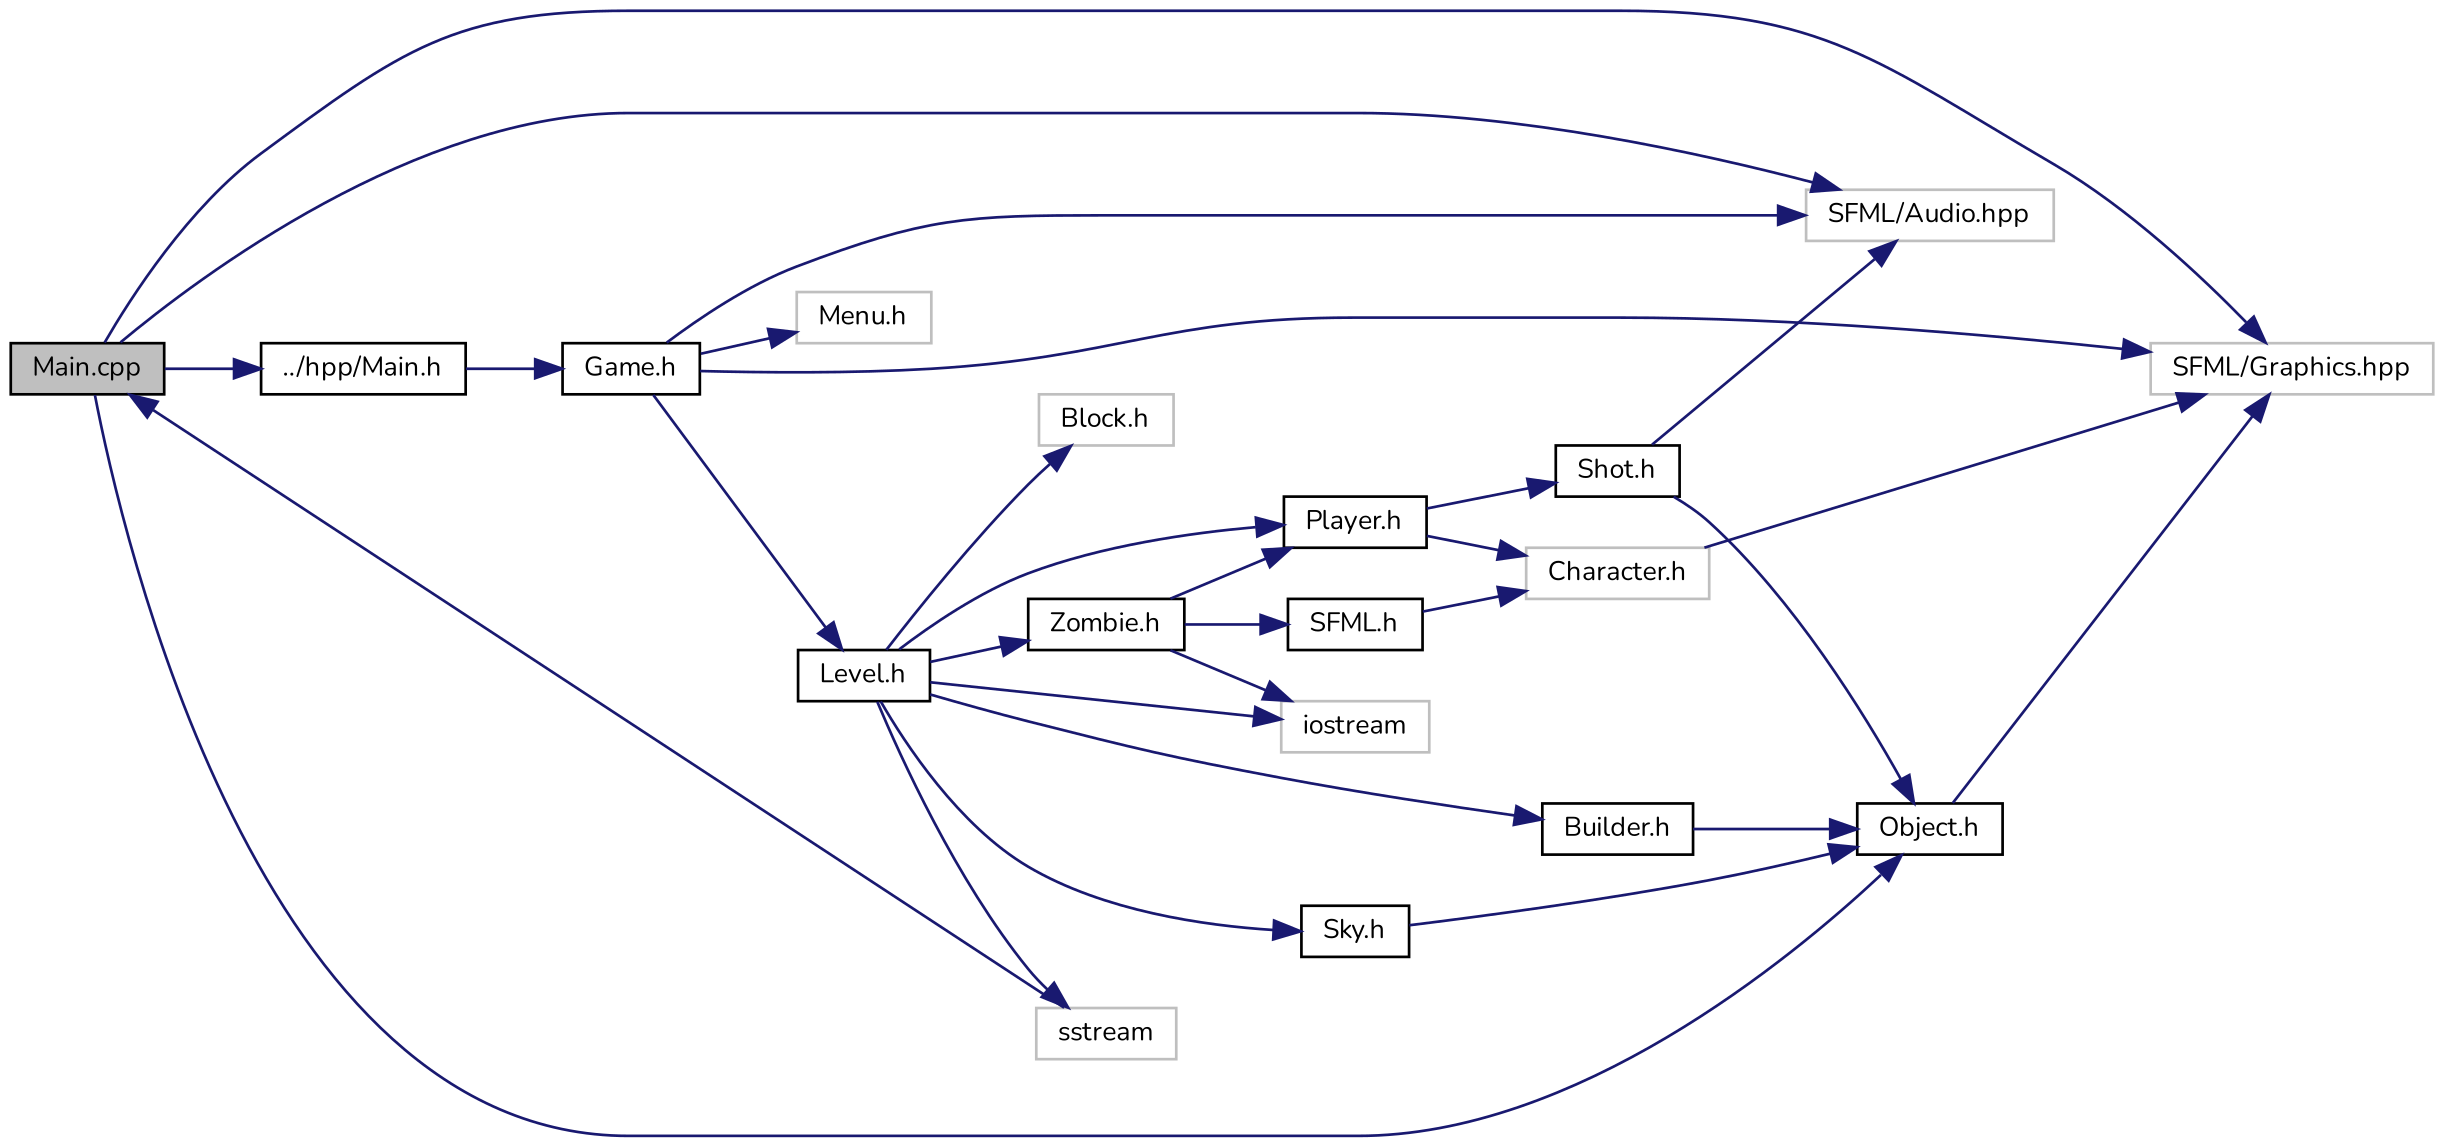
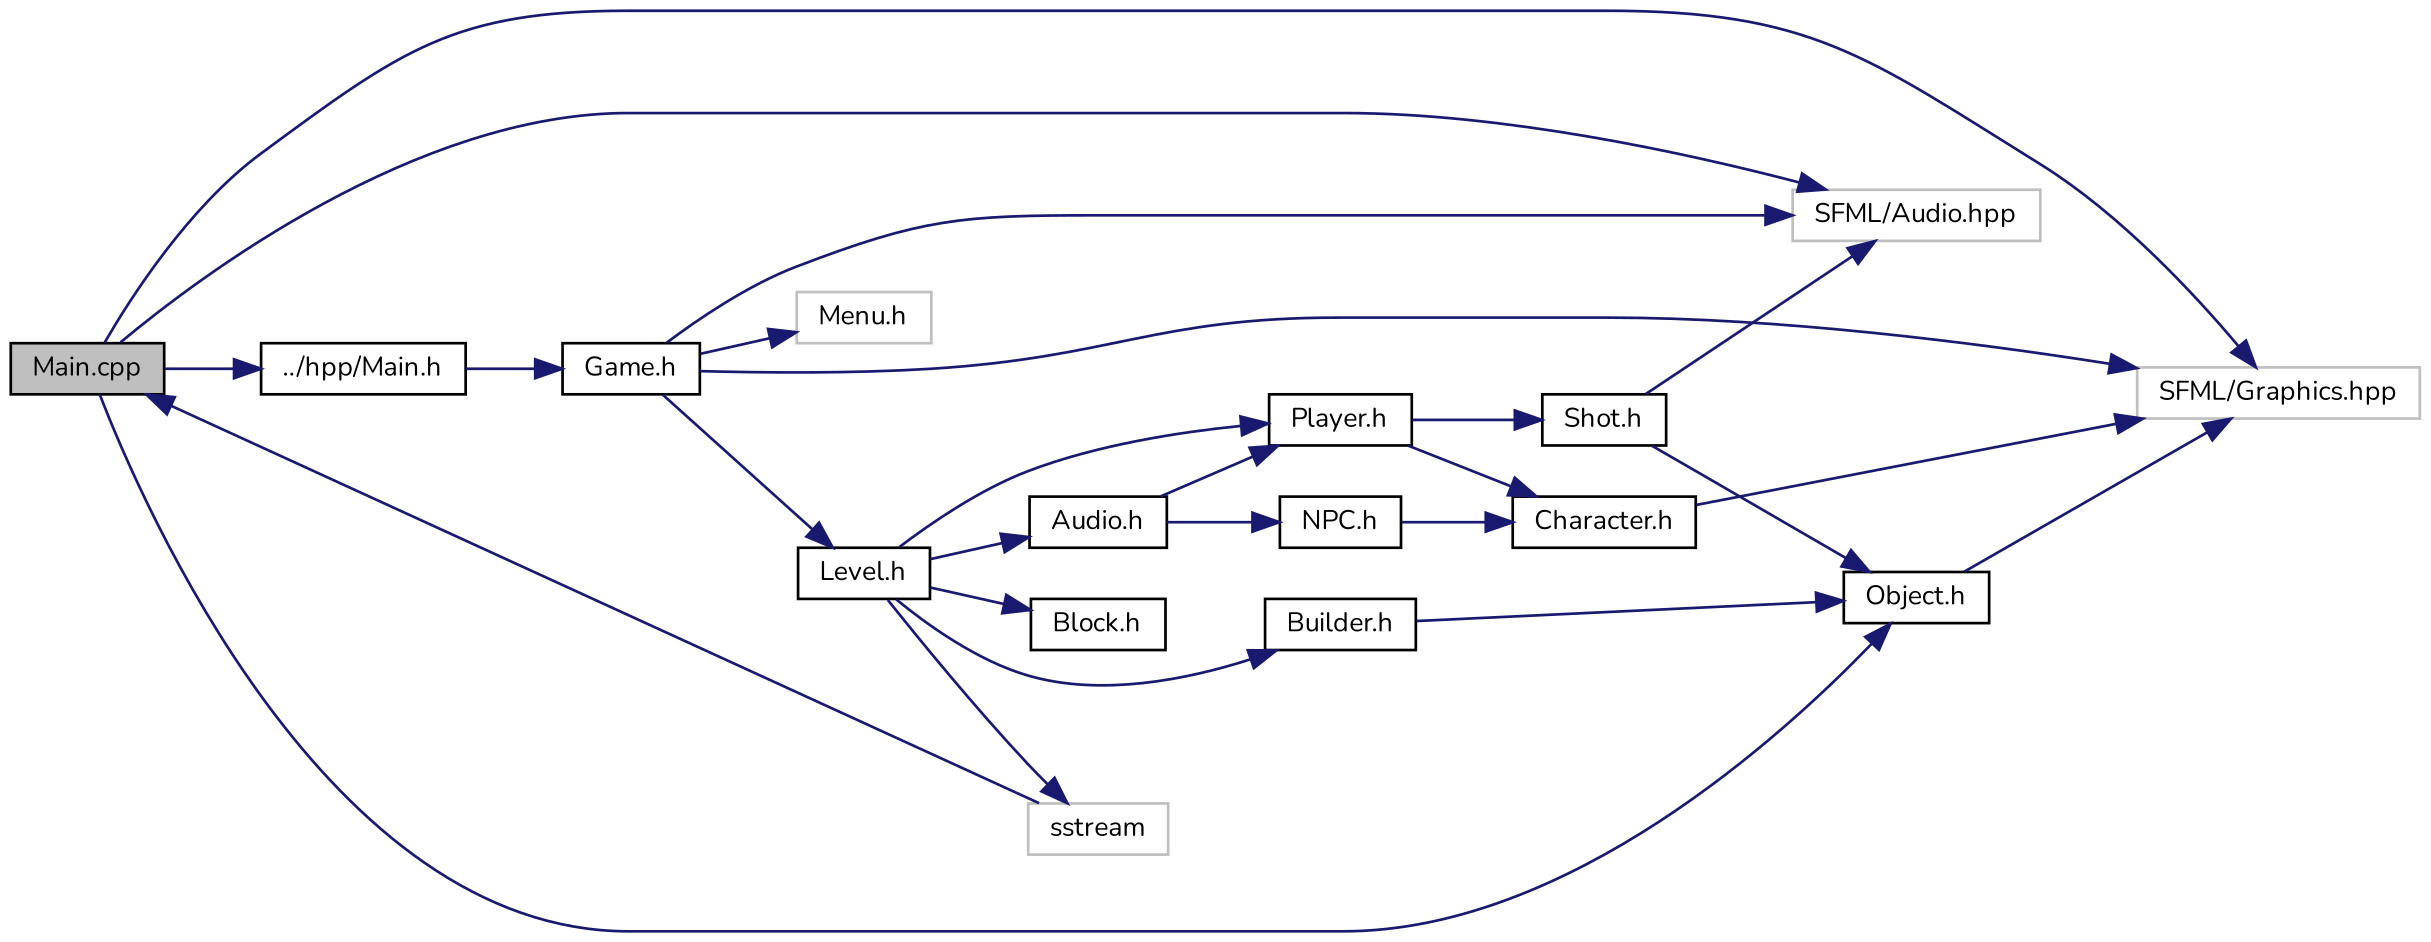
node "Block.h": color grey75 -> black
node "Character.h": color grey75 -> black
node "Zombie.h": label "Zombie.h" -> "Audio.h"
node "SFML.h": label "SFML.h" -> "NPC.h"
node "iostream": removed
node "Sky.h": removed
